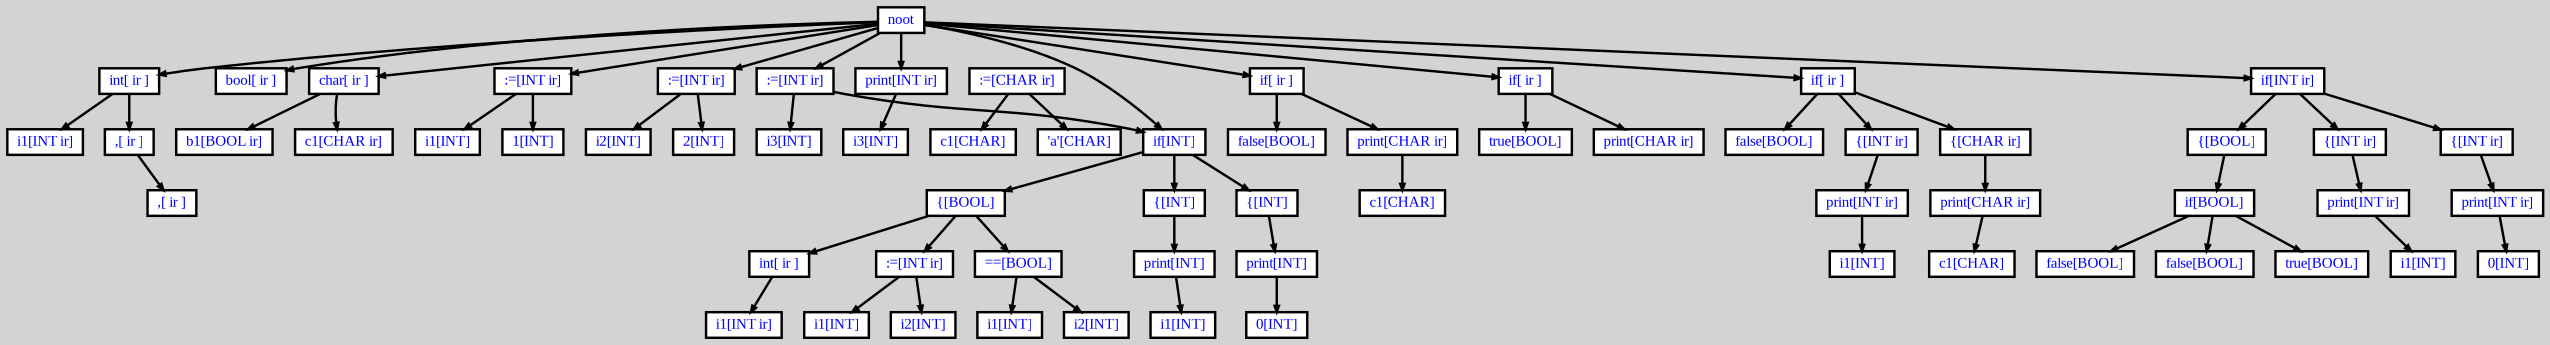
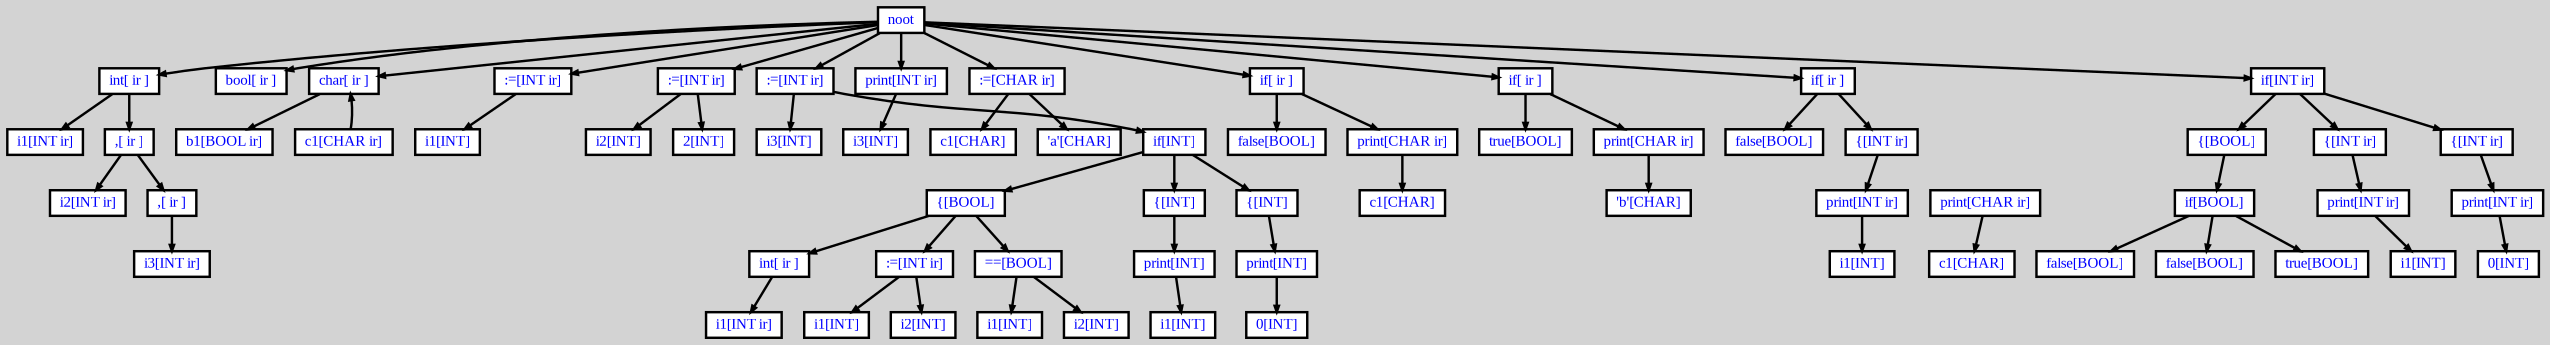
edge "noot" -> "if[INT]": now "noot" -> ":=[CHAR ir]"
edge "char[ ir ]" -> "c1[CHAR ir]": reversed
node "1[INT]": removed
node "{[CHAR ir]": removed
node "i2[INT ir]": added
node "'b'[CHAR]": added
node "i3[INT ir]": added
